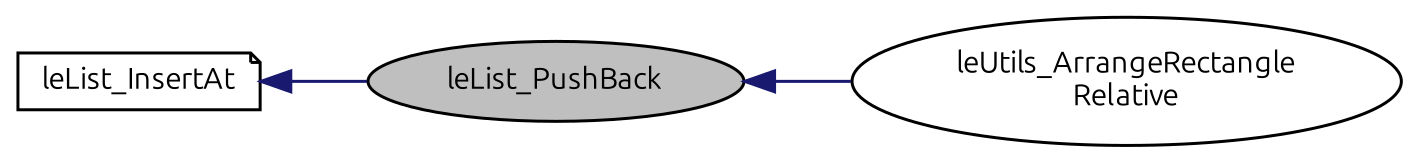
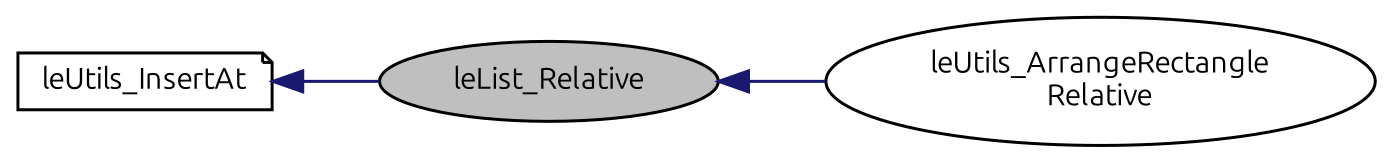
node "leList_InsertAt": label "leList_InsertAt" -> "leUtils_InsertAt"
node "leList_PushBack": label "leList_PushBack" -> "leList_Relative"
